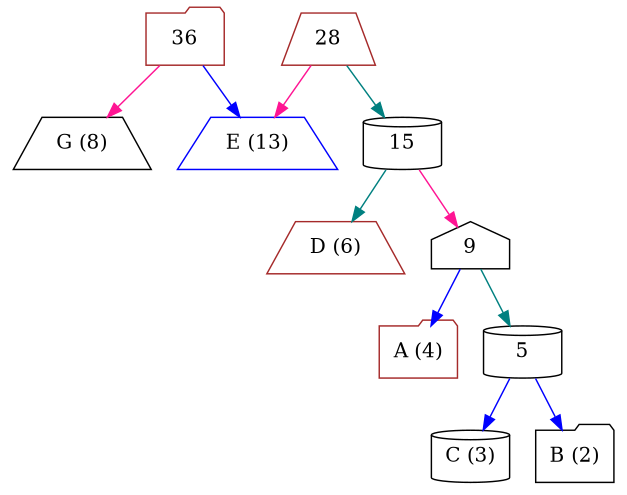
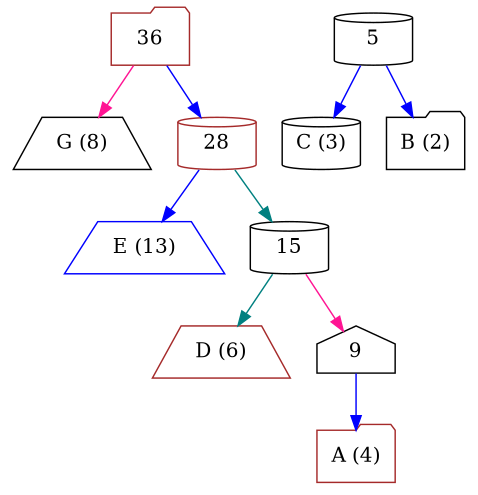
node "28": shape trapezium -> cylinder
edge "36" -> "E (13)": now "36" -> "28"
edge "28" -> "E (13)": color deeppink -> blue
edge "9" -> "5": removed
